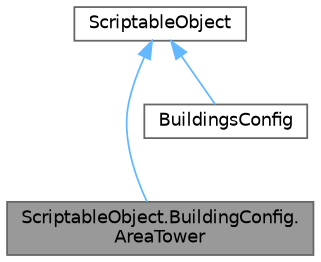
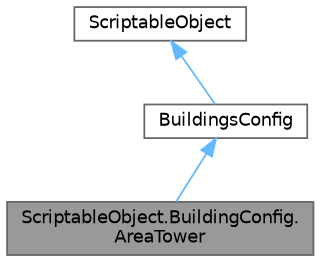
edge "ScriptableObject.BuildingConfig. AreaTower" -> "ScriptableObject": now "ScriptableObject.BuildingConfig. AreaTower" -> "BuildingsConfig"
